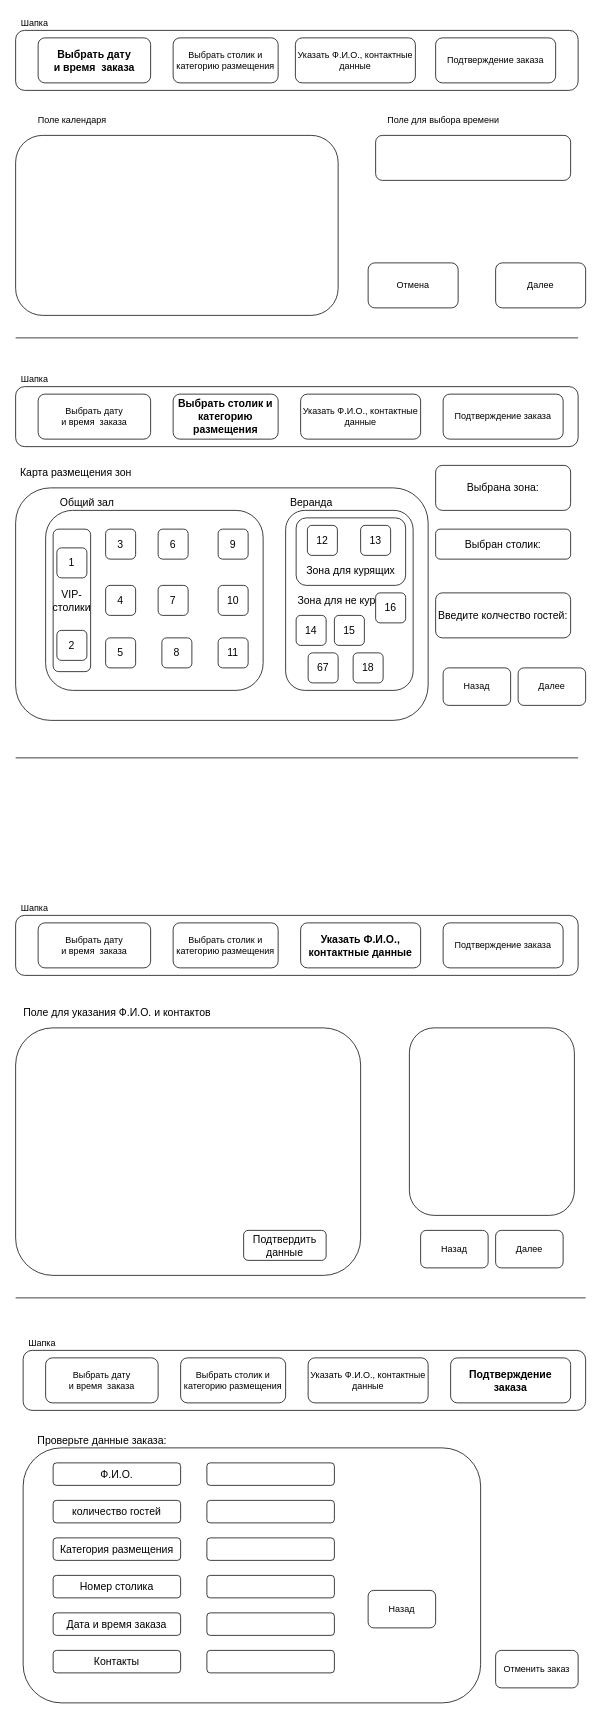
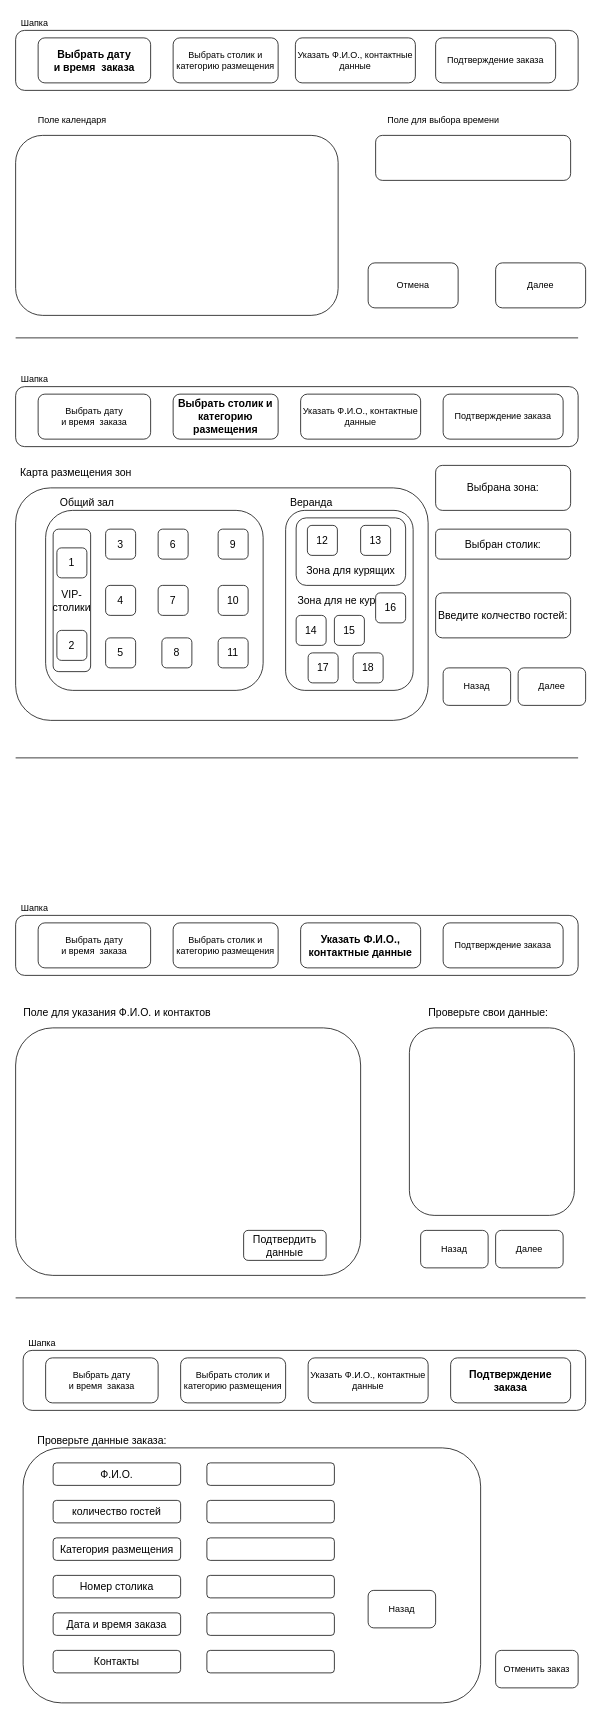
node "67": label "67" -> "17"
node "Проверьте свои данные:": added
